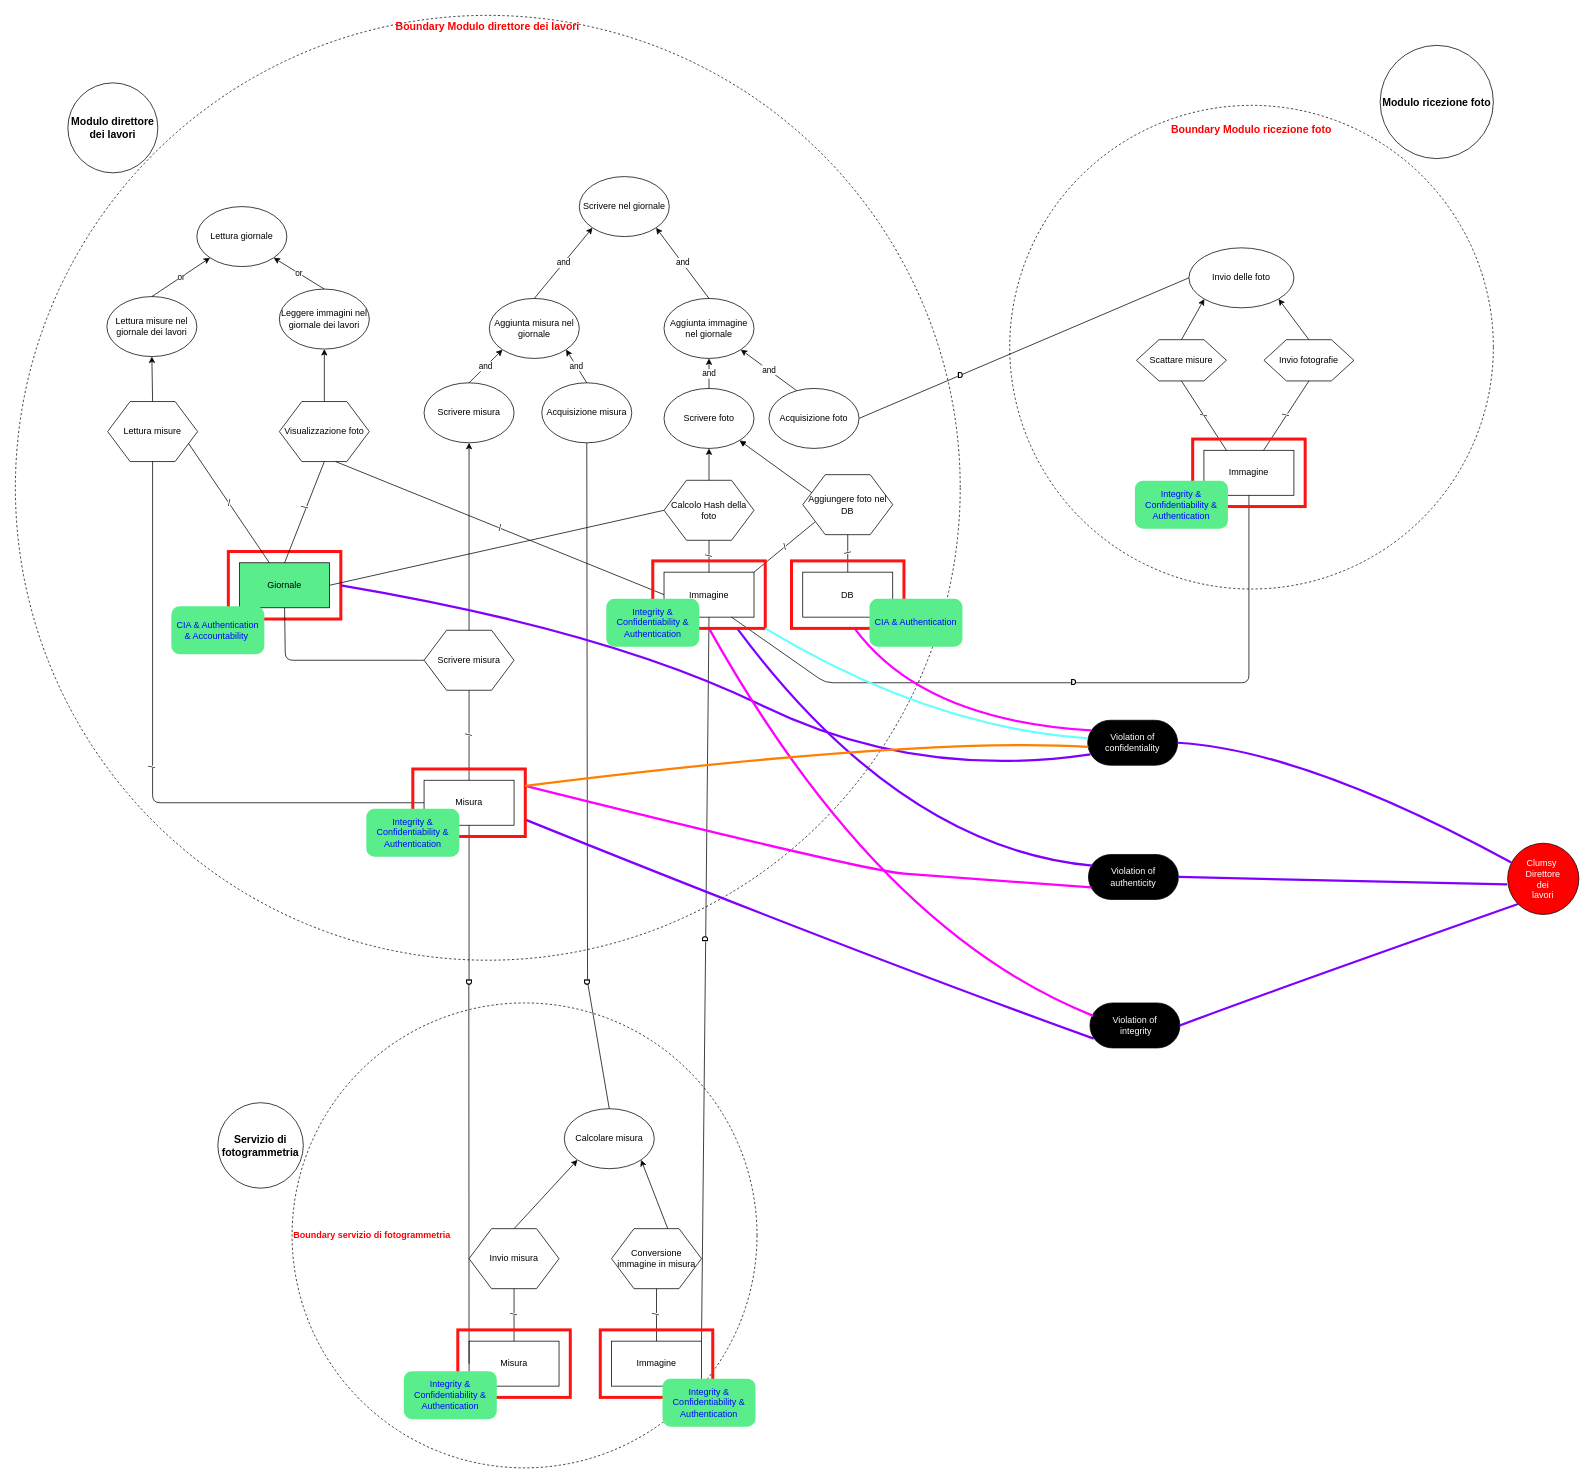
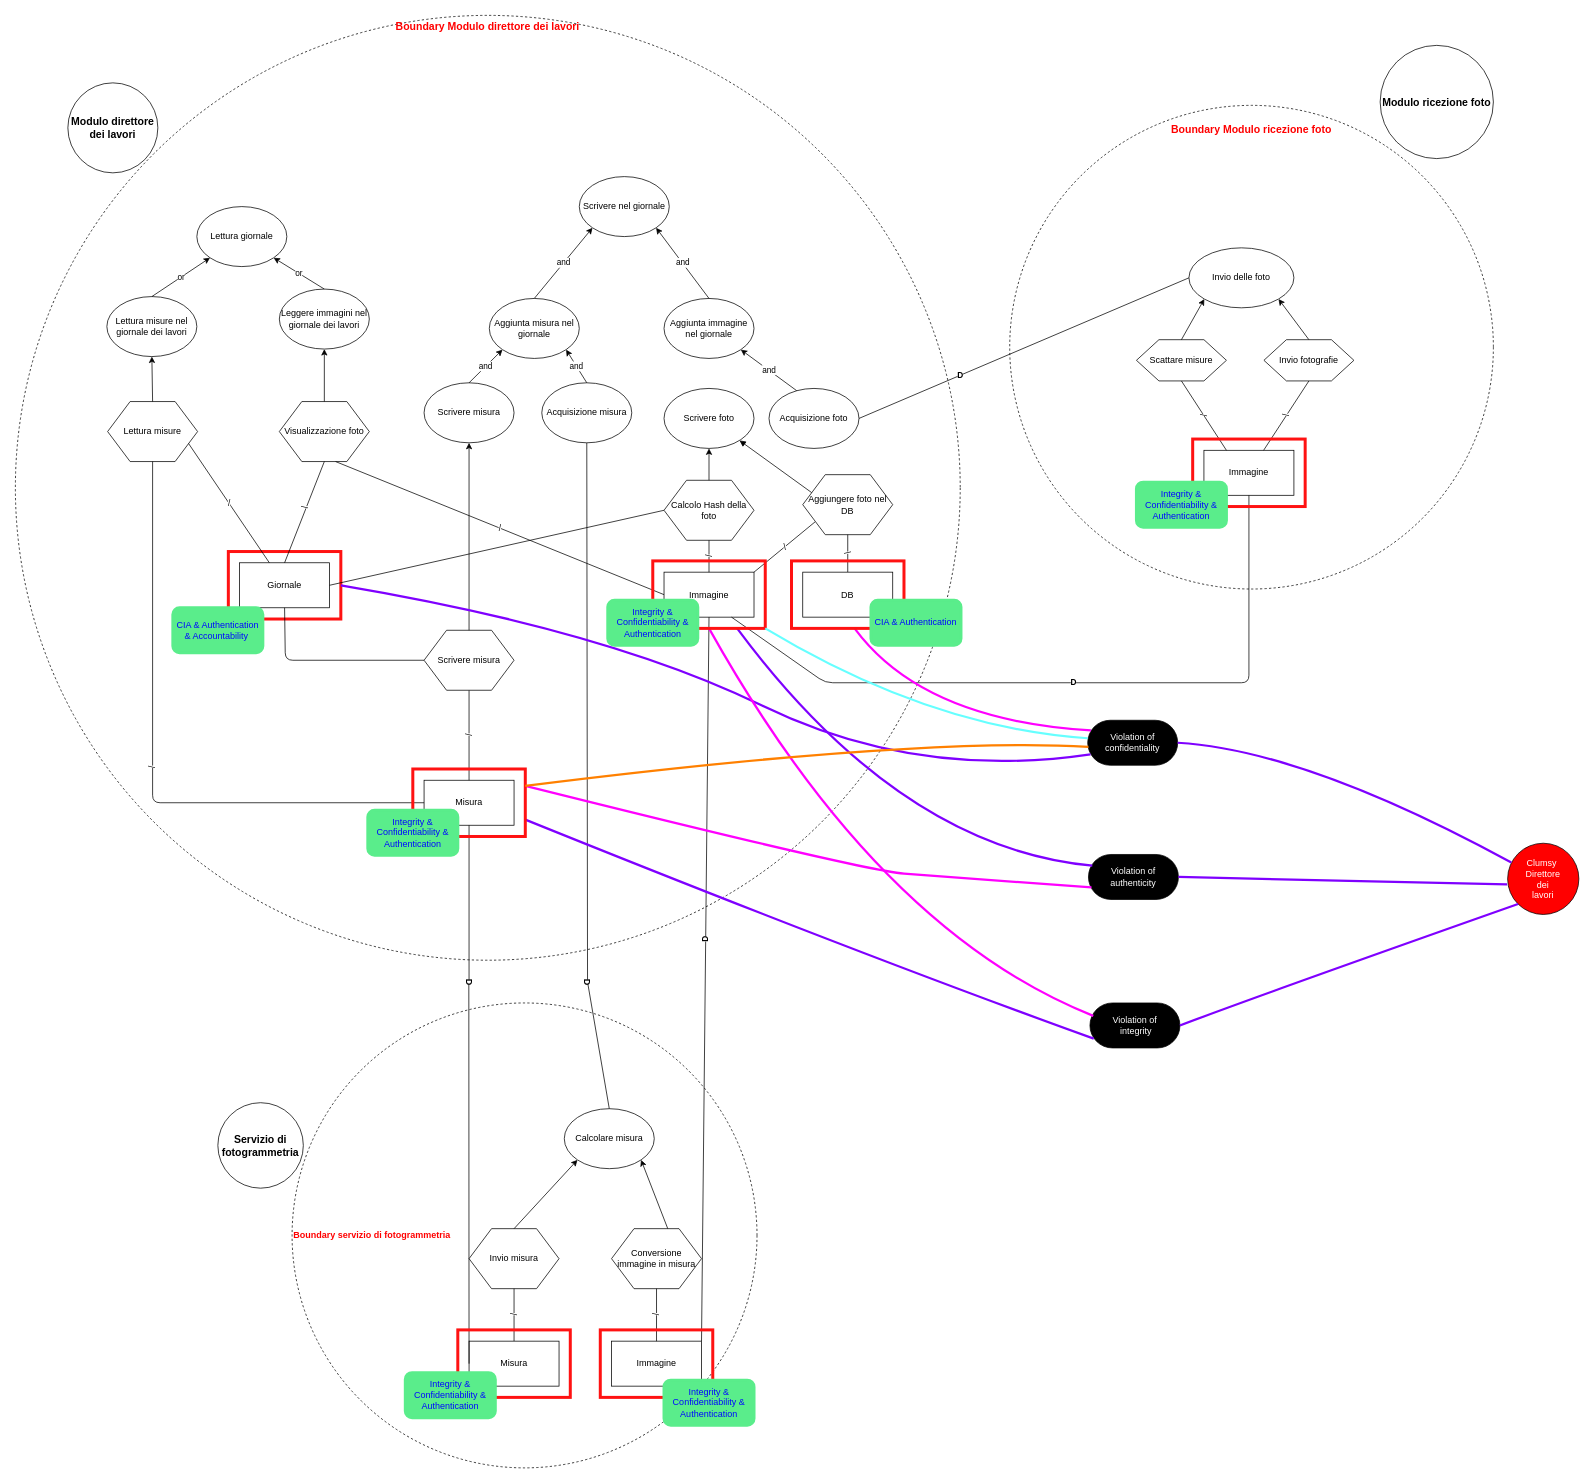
edge "Scrivere foto" -> "Aggiunta immagine nel giornale": removed, label "and"
node "Giornale": fillcolor #5aed8b -> #ffffff
